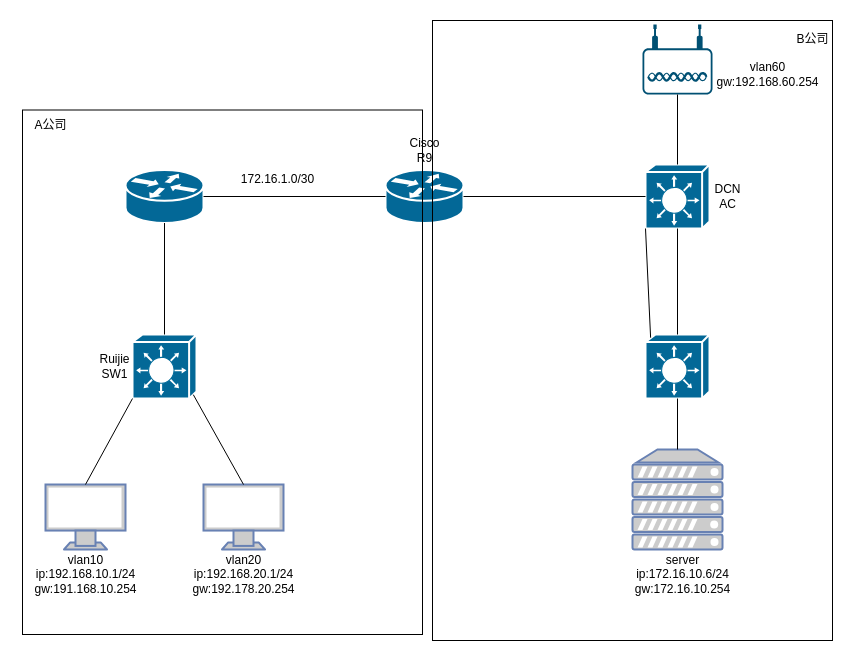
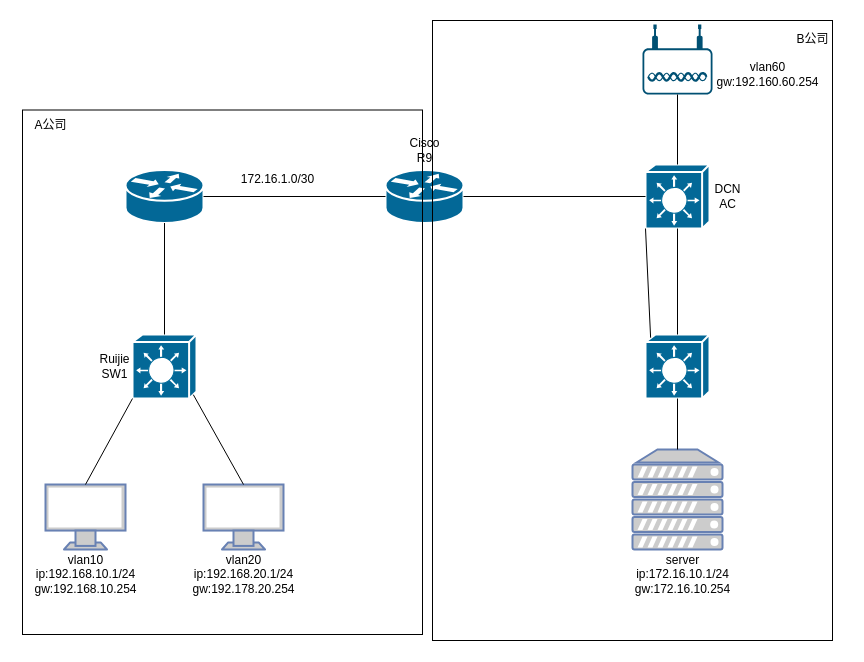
node "vlan60 gw:192.168.60.254": label "vlan60 gw:192.168.60.254" -> "vlan60 gw:192.160.60.254"
node "vlan10 ip:192.168.10.1/24 gw:191.168.10.254": label "vlan10 ip:192.168.10.1/24 gw:191.168.10.254" -> "vlan10 ip:192.168.10.1/24 gw:192.168.10.254"
node "server ip:172.16.10.6/24 gw:172.16.10.254": label "server ip:172.16.10.6/24 gw:172.16.10.254" -> "server ip:172.16.10.1/24 gw:172.16.10.254"
